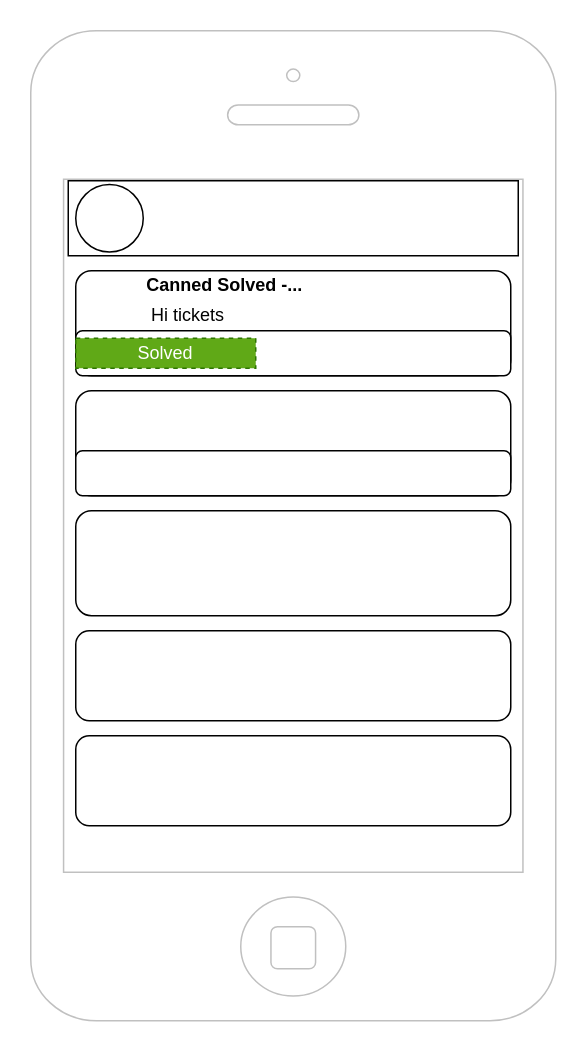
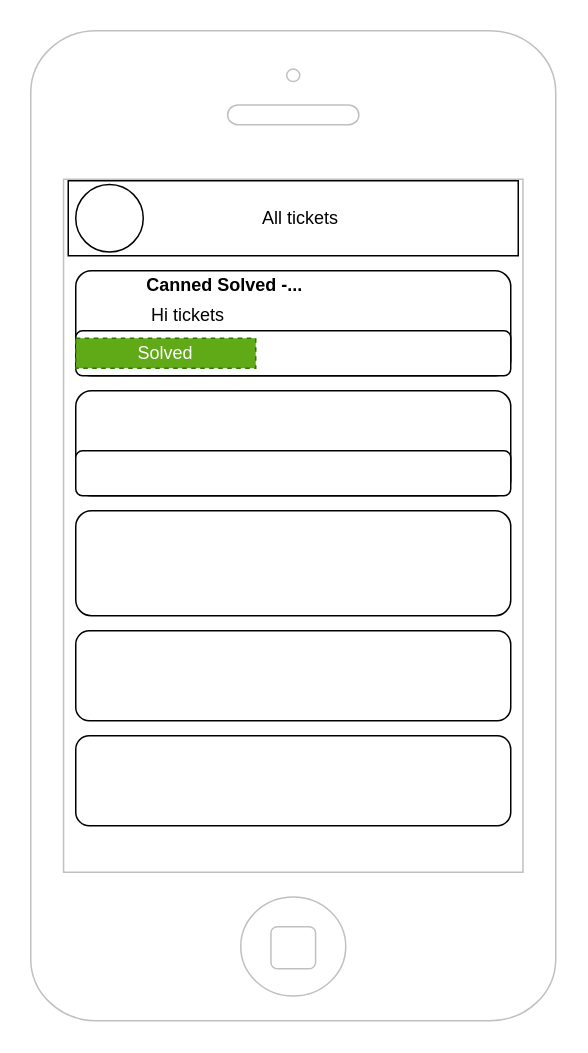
node "All tickets": added
